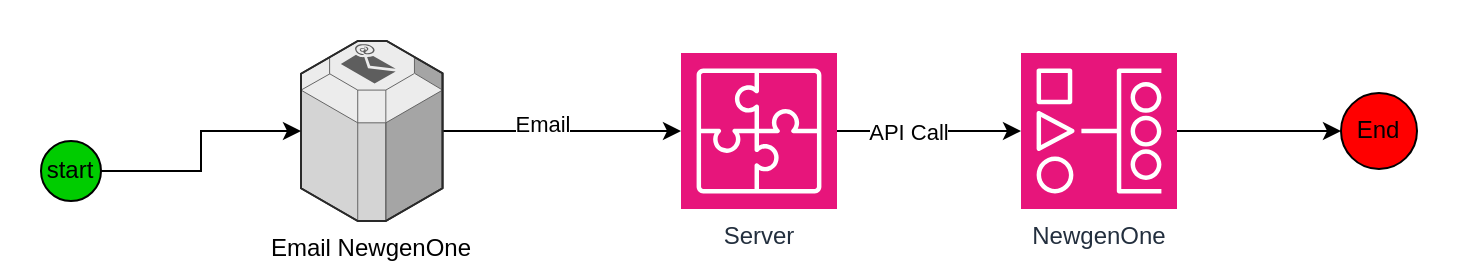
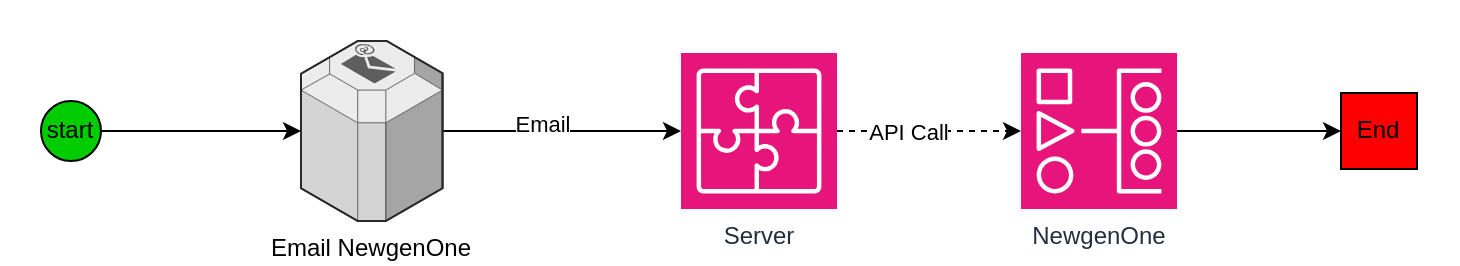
edge "Server" -> "NewgenOne": style solid -> dashed
node "End": shape ellipse -> rectangle
node "start": moved (71, 171) -> (71, 131)
